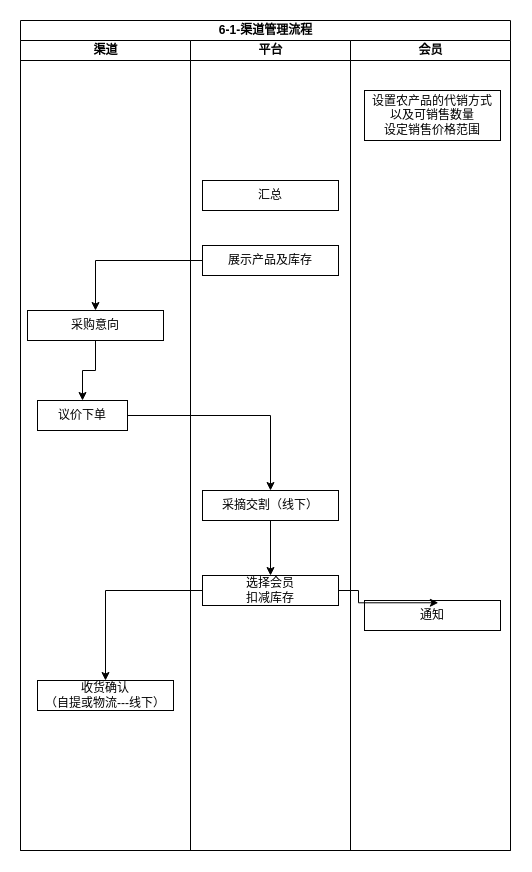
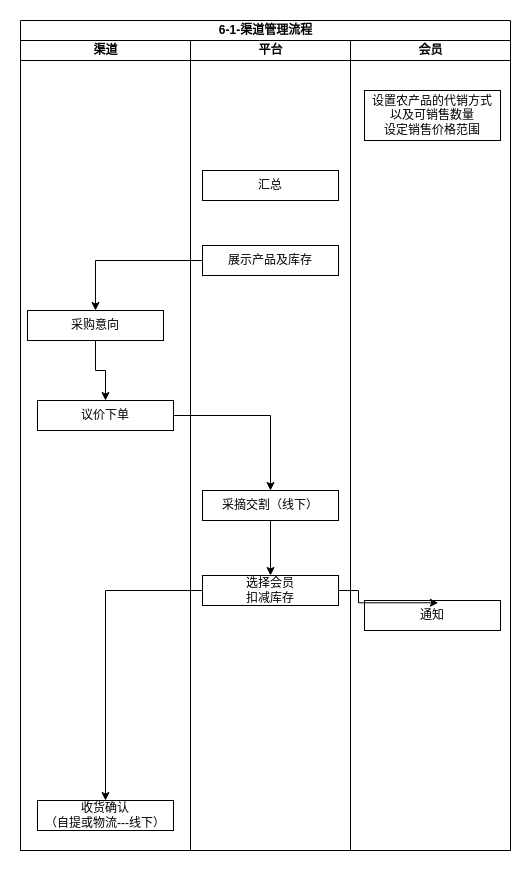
node "汇总": moved (271, 196) -> (271, 186)
node "议价下单": size 90x30 -> 136x30
node "收货确认 （自提或物流---线下）": moved (106, 696) -> (106, 816)
